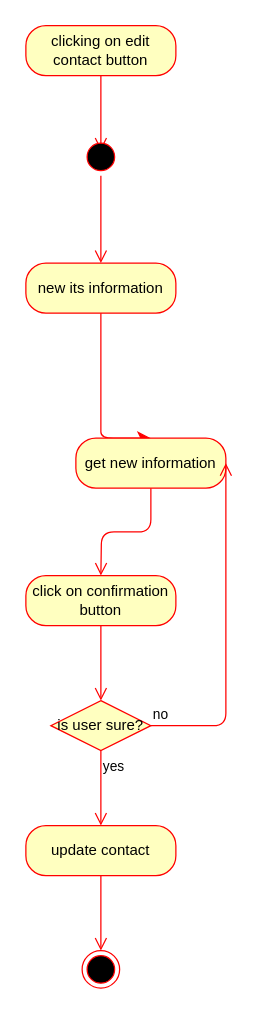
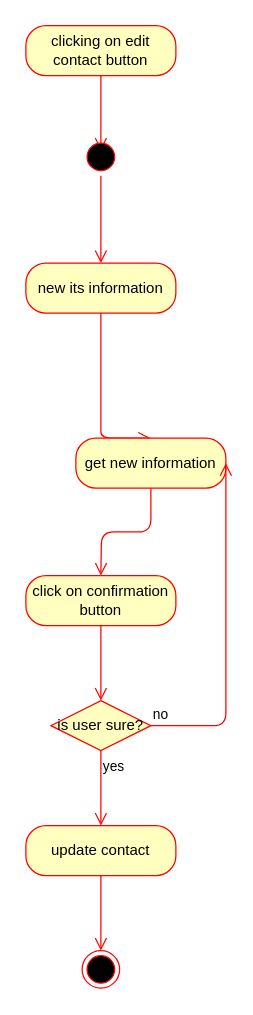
edge "new its information" -> "get new information": arrowhead classic -> open
